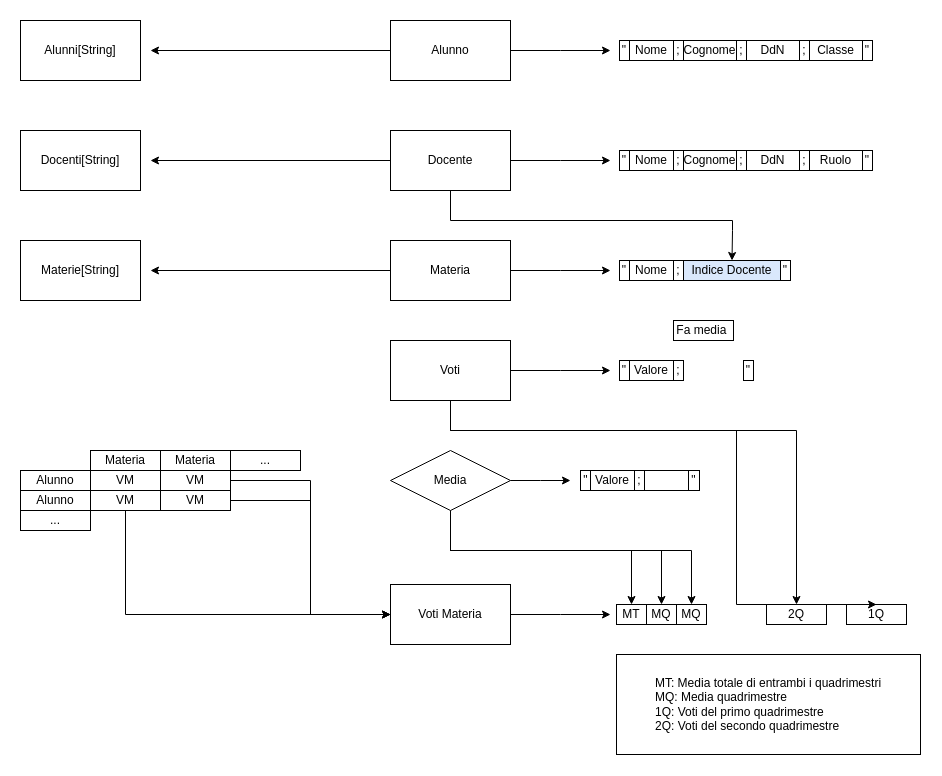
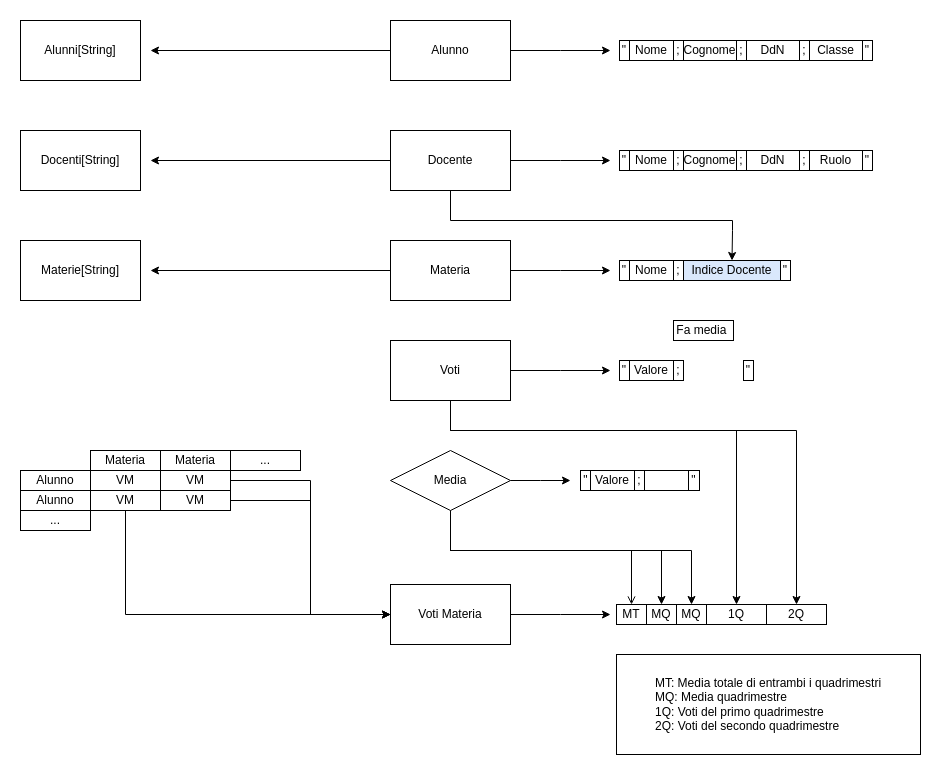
edge "Media" -> "MT": arrowhead classic -> open
node "1Q": moved (877, 615) -> (737, 615)
